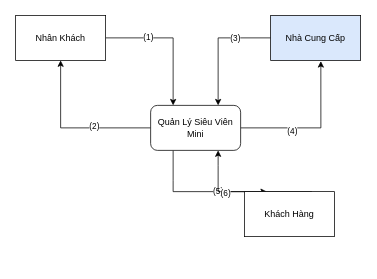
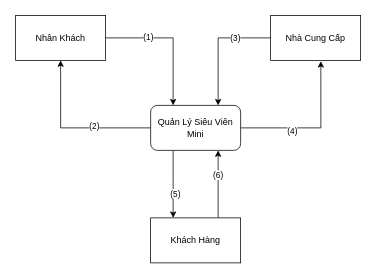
node "Nhà Cung Cấp": fillcolor #dae8fc -> #ffffff
node "Khách Hàng": moved (289, 214) -> (195, 240)
